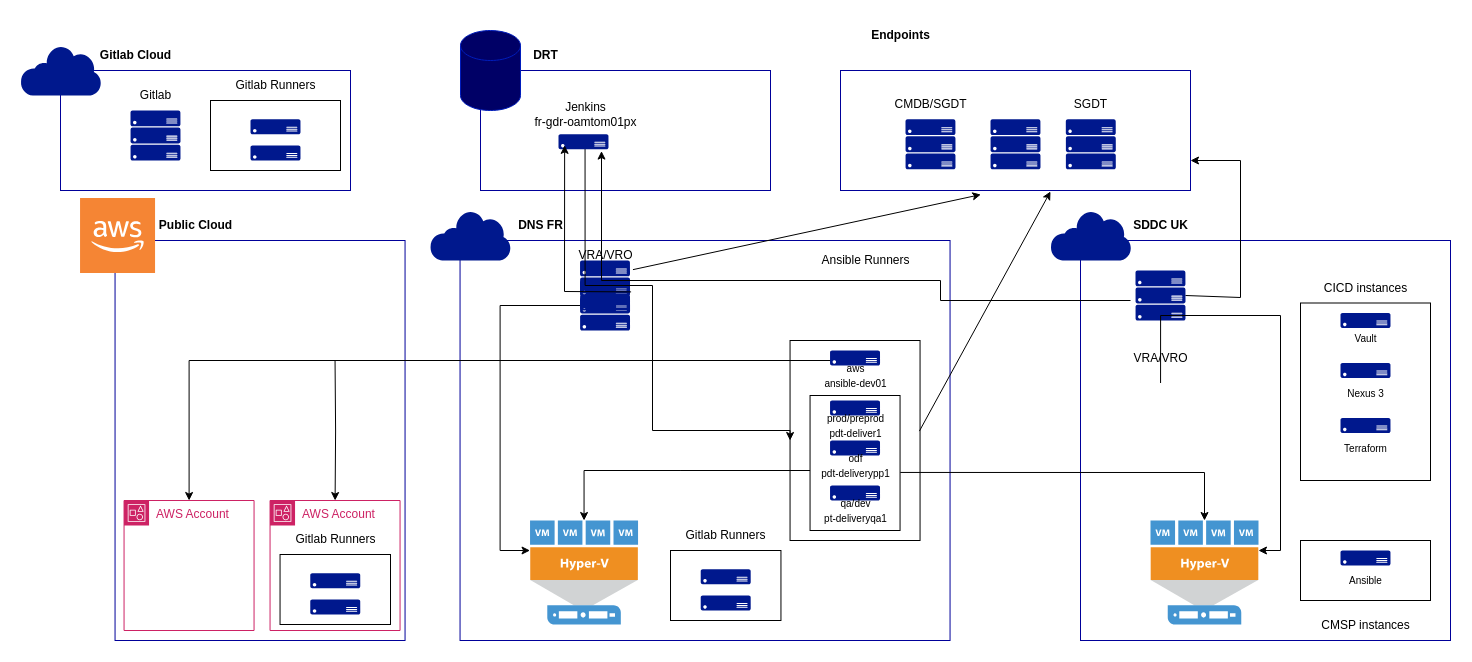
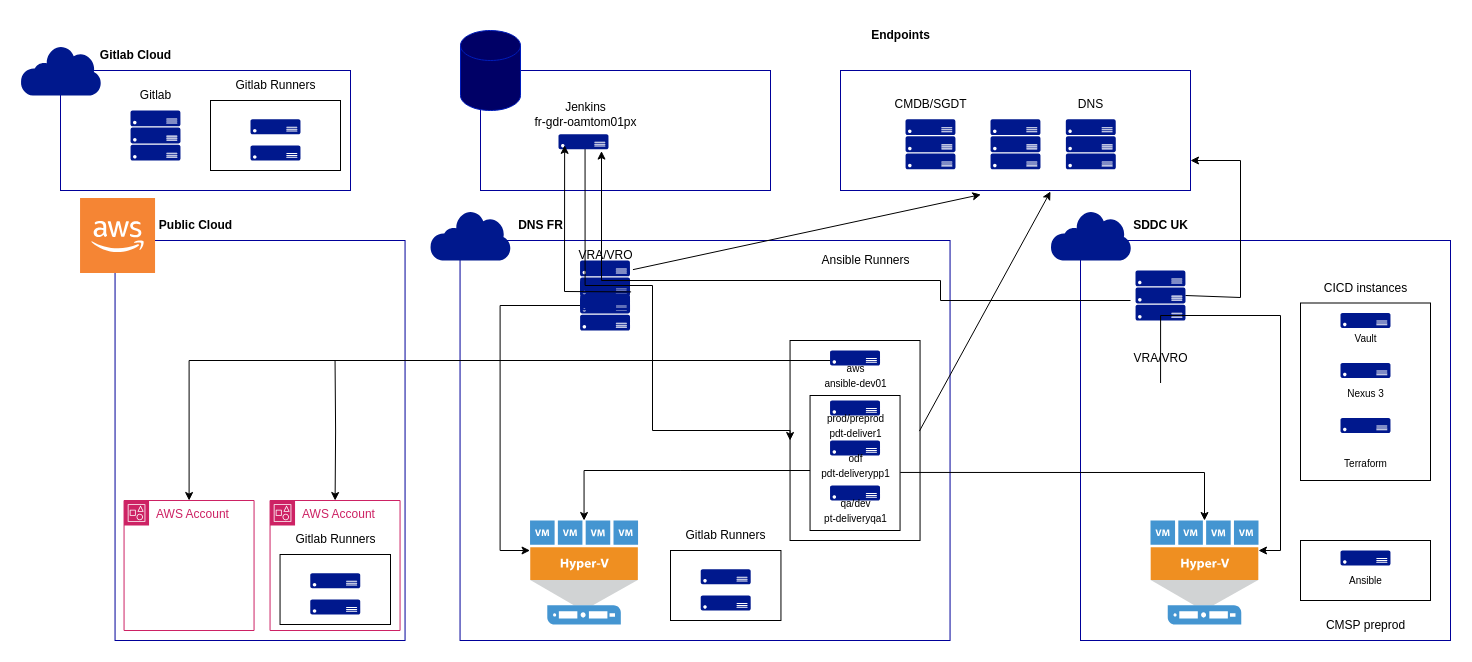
node "DRT": removed
node "SGDT": label "SGDT" -> "DNS"
node "Terraform": moved (1366, 448) -> (1366, 463)
node "CMSP instances": label "CMSP instances" -> "CMSP preprod"
